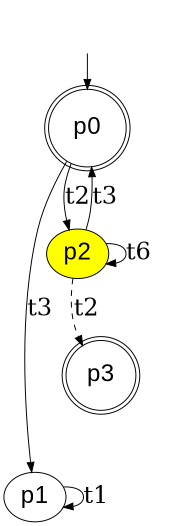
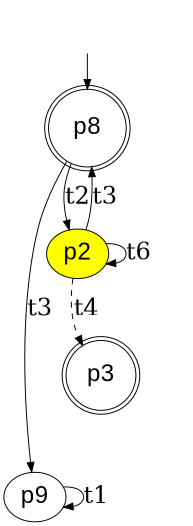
node "p0": label "p0" -> "p8"
edge "p2" -> "p3": label "t2" -> "t4"
node "p1": label "p1" -> "p9"
